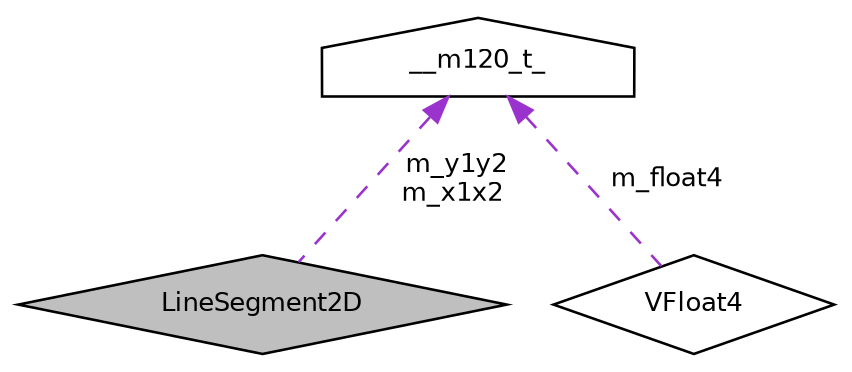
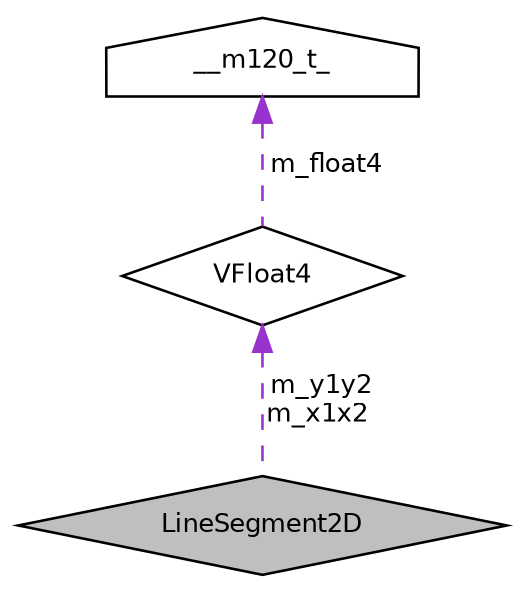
edge "LineSegment2D" -> "__m120_t_": now "LineSegment2D" -> "VFloat4"
